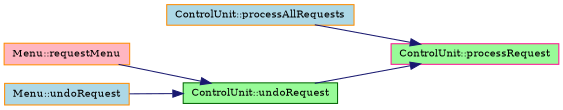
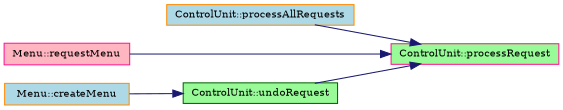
node "Menu::requestMenu": color darkorange -> deeppink
edge "Menu::requestMenu" -> "ControlUnit::undoRequest": now "Menu::requestMenu" -> "ControlUnit::processRequest"
node "Menu::undoRequest": label "Menu::undoRequest" -> "Menu::createMenu"
